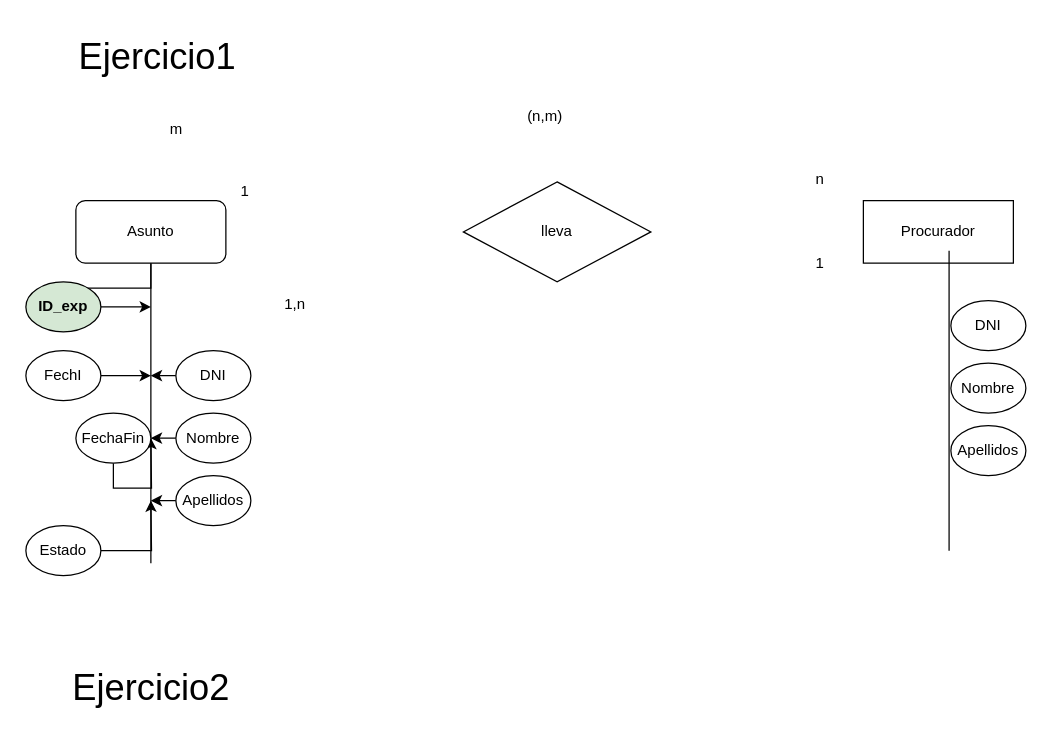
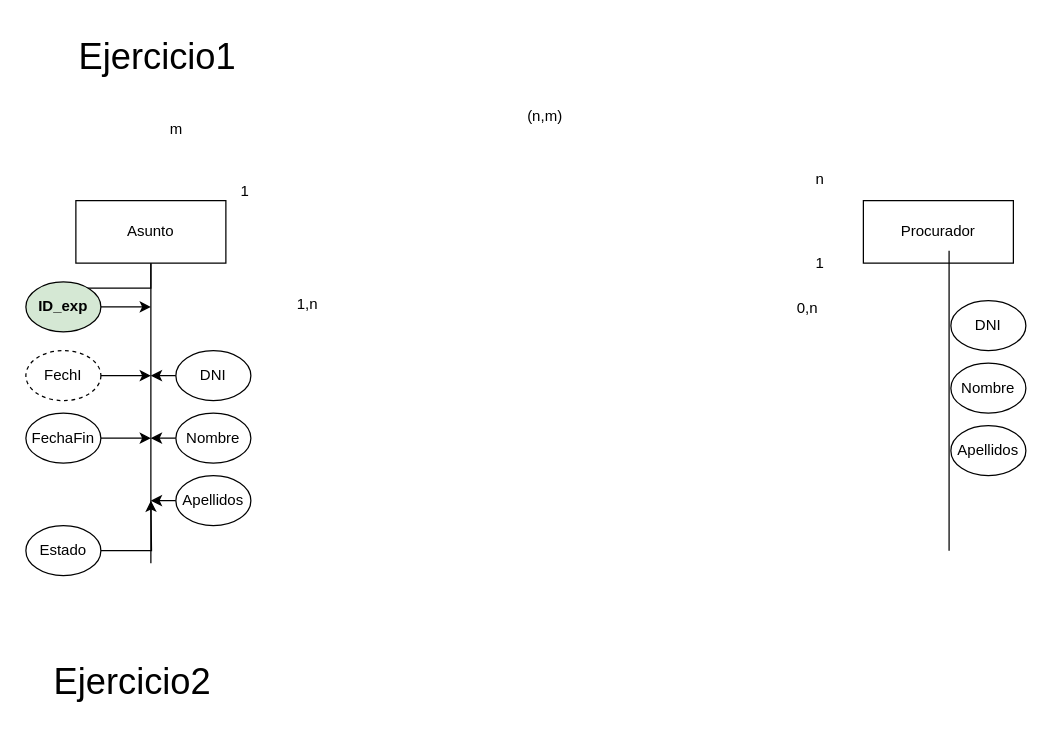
node "Asunto": shape rounded rectangle -> rectangle
node "lleva": removed
node "1,n": moved (294, 304) -> (307, 304)
node "0,n": added
node "FechI": style solid -> dashed
node "FechaFin": moved (113, 438) -> (63, 438)
node "Ejercicio2": moved (151, 688) -> (132, 682)
